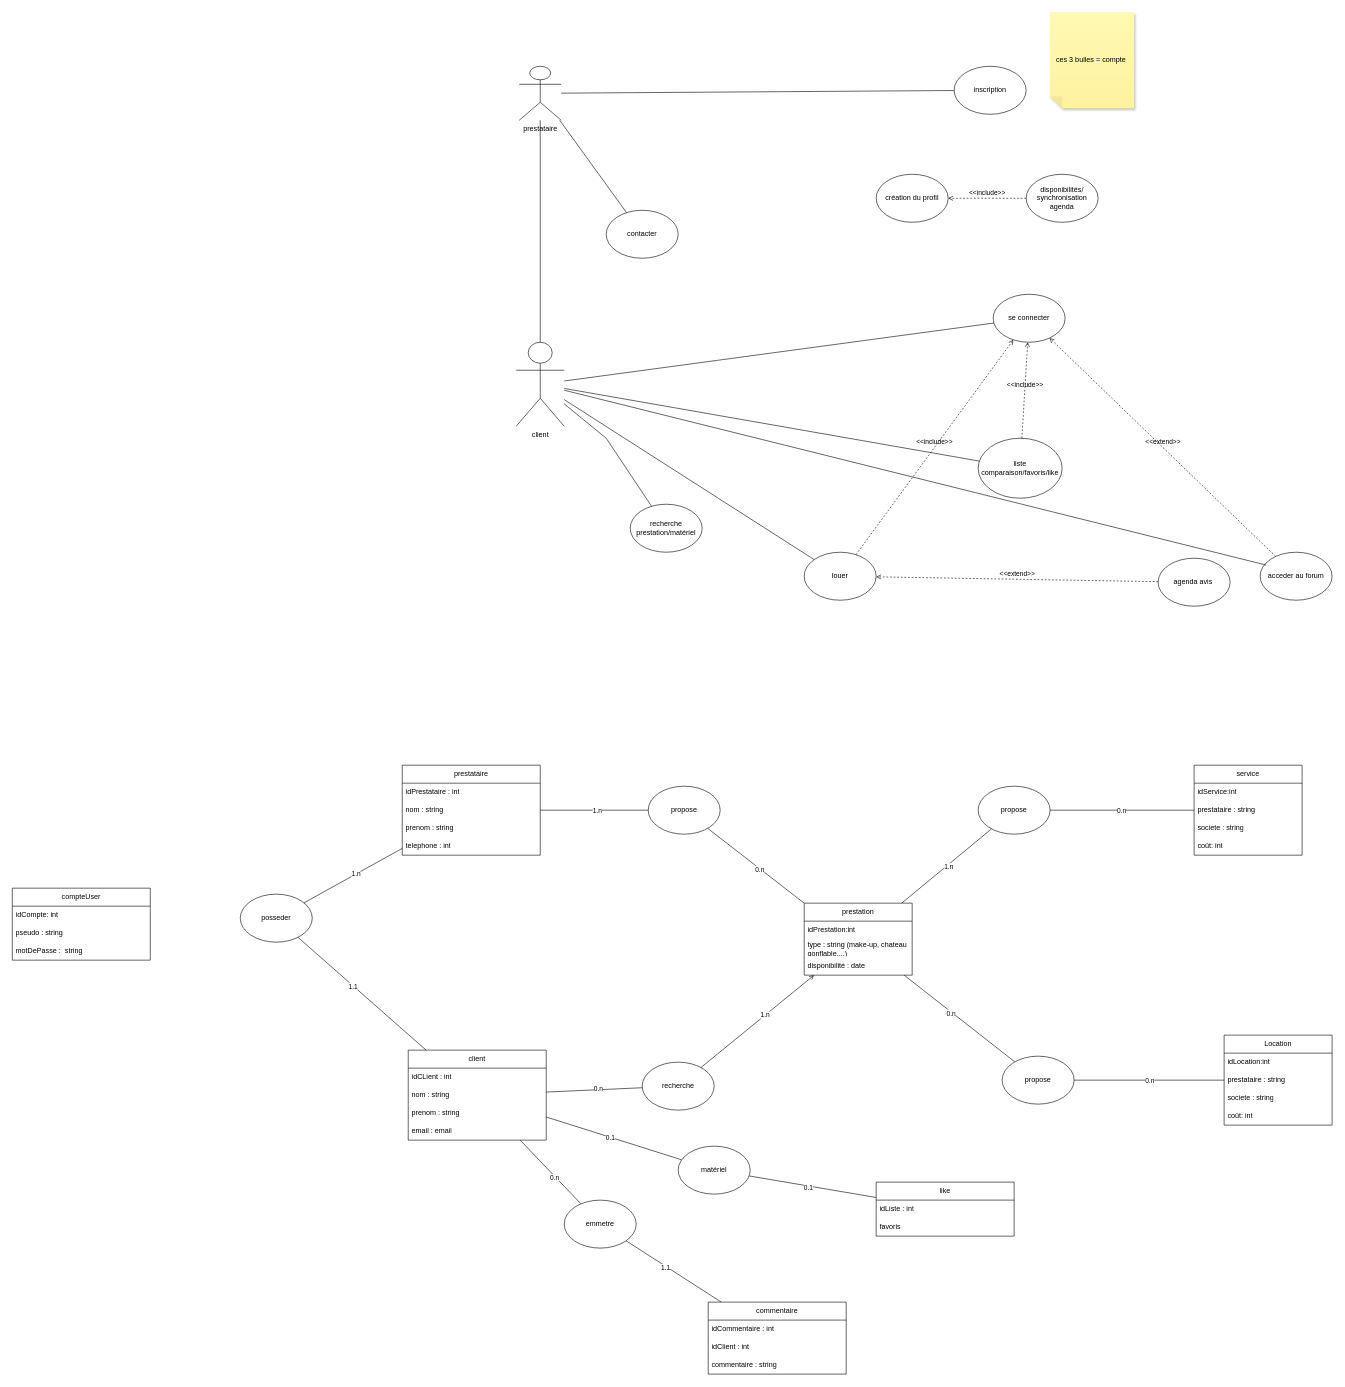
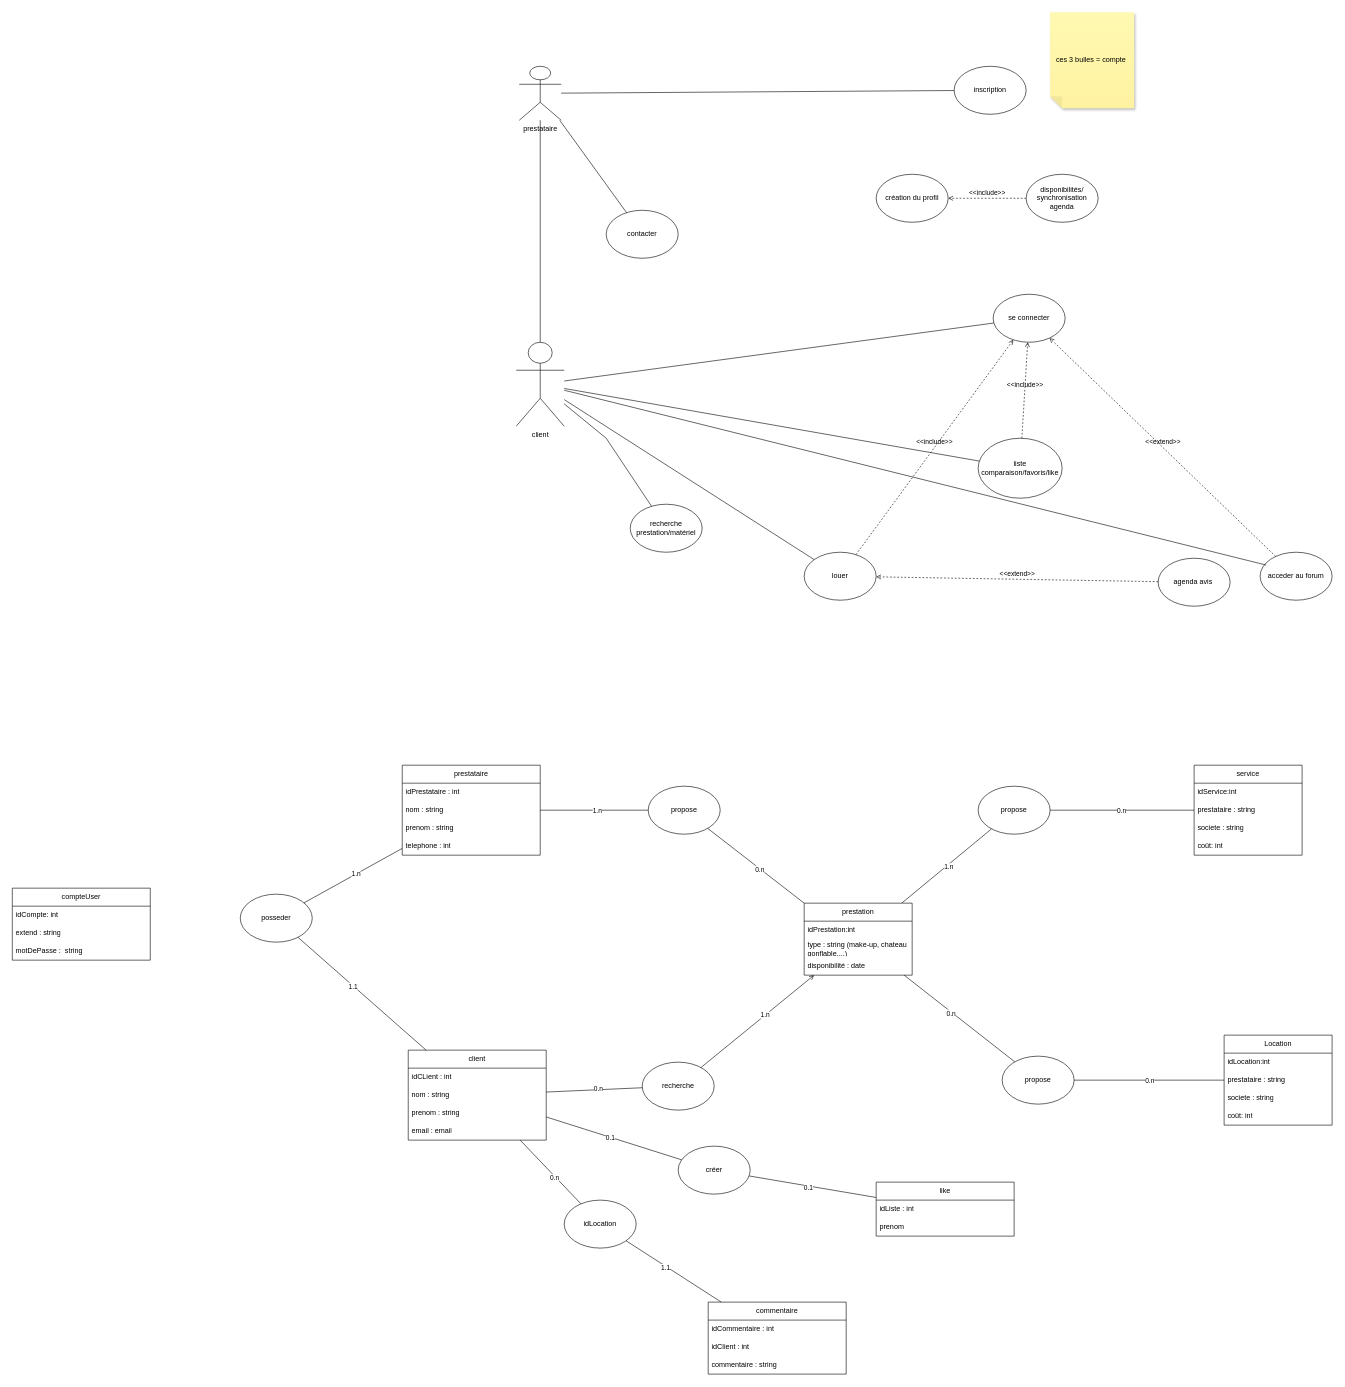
node "pseudo : string": label "pseudo : string" -> "extend : string"
node "matériel": label "matériel" -> "créer"
node "emmetre": label "emmetre" -> "idLocation"
node "favoris": label "favoris" -> "prenom"
